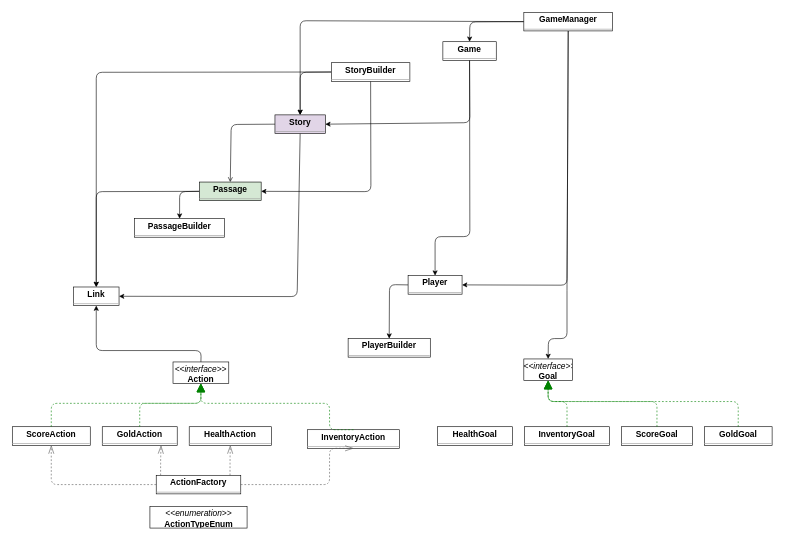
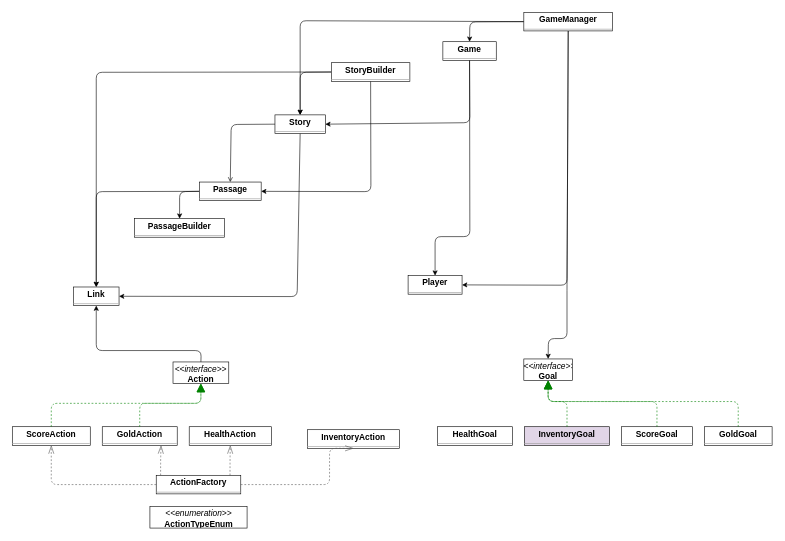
node "Story": fillcolor #e1d5e7 -> #ffffff
node "Passage": fillcolor #d5e8d4 -> #ffffff
edge "Player" -> "PlayerBuilder": removed
node "PlayerBuilder": removed
edge "InventoryAction" -> "<<interface>> Action": removed
node "InventoryGoal": fillcolor #ffffff -> #e1d5e7
